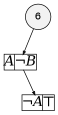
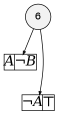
edge "A" -> "¬A": now "6" -> "¬A"
